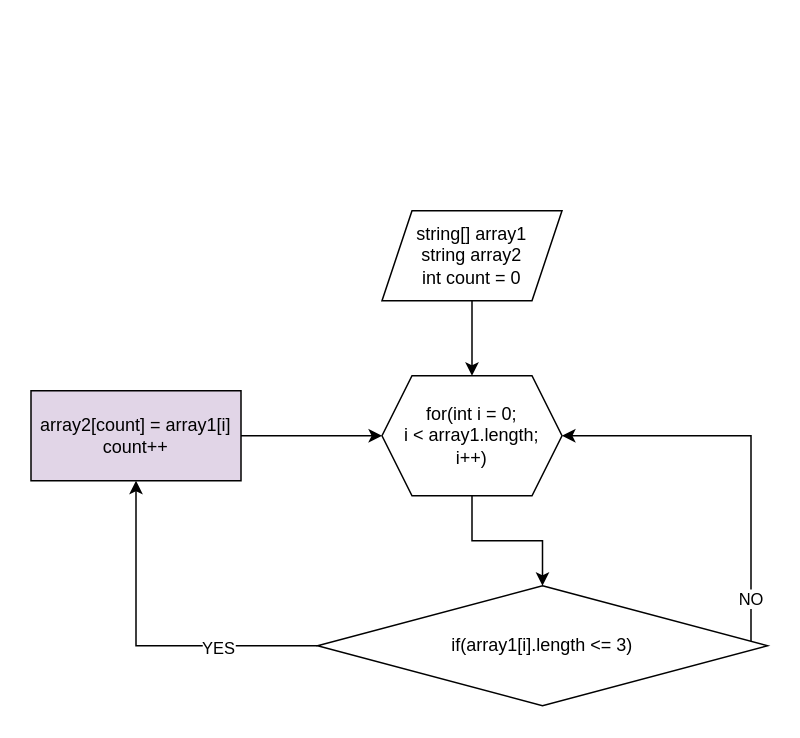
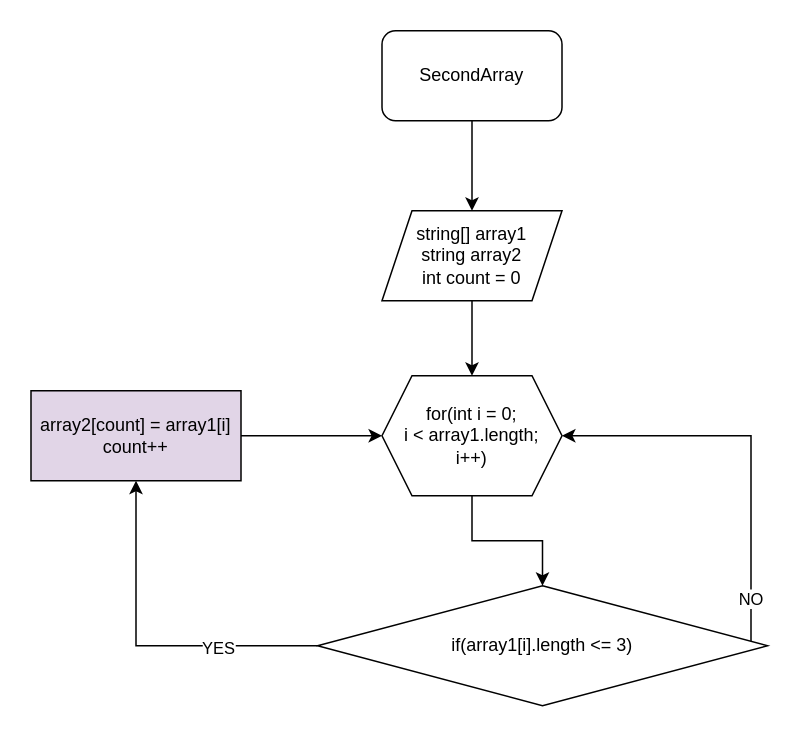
node "SecondArray": added
edge "SecondArray" -> "string[] array1 string array2 int count = 0": added
